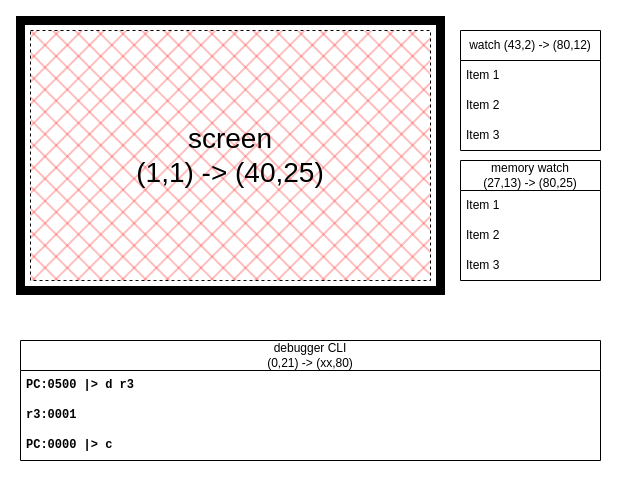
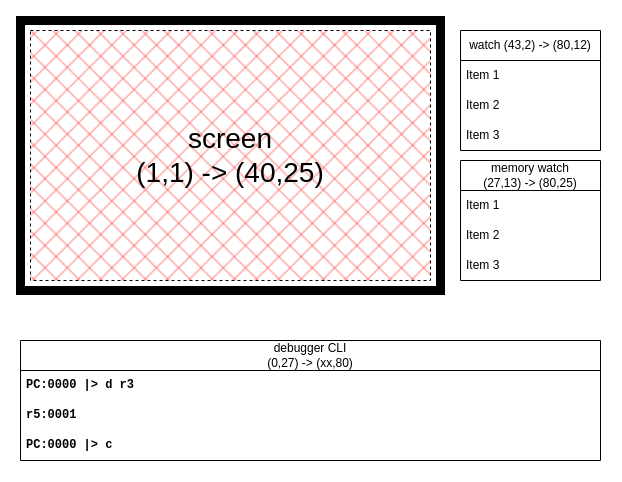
node "debugger CLI (0,21) -> (xx,80)": label "debugger CLI (0,21) -> (xx,80)" -> "debugger CLI (0,27) -> (xx,80)"
node "PC:0500 |> d r3": label "PC:0500 |> d r3" -> "PC:0000 |> d r3"
node "r3:0001": label "r3:0001" -> "r5:0001"
